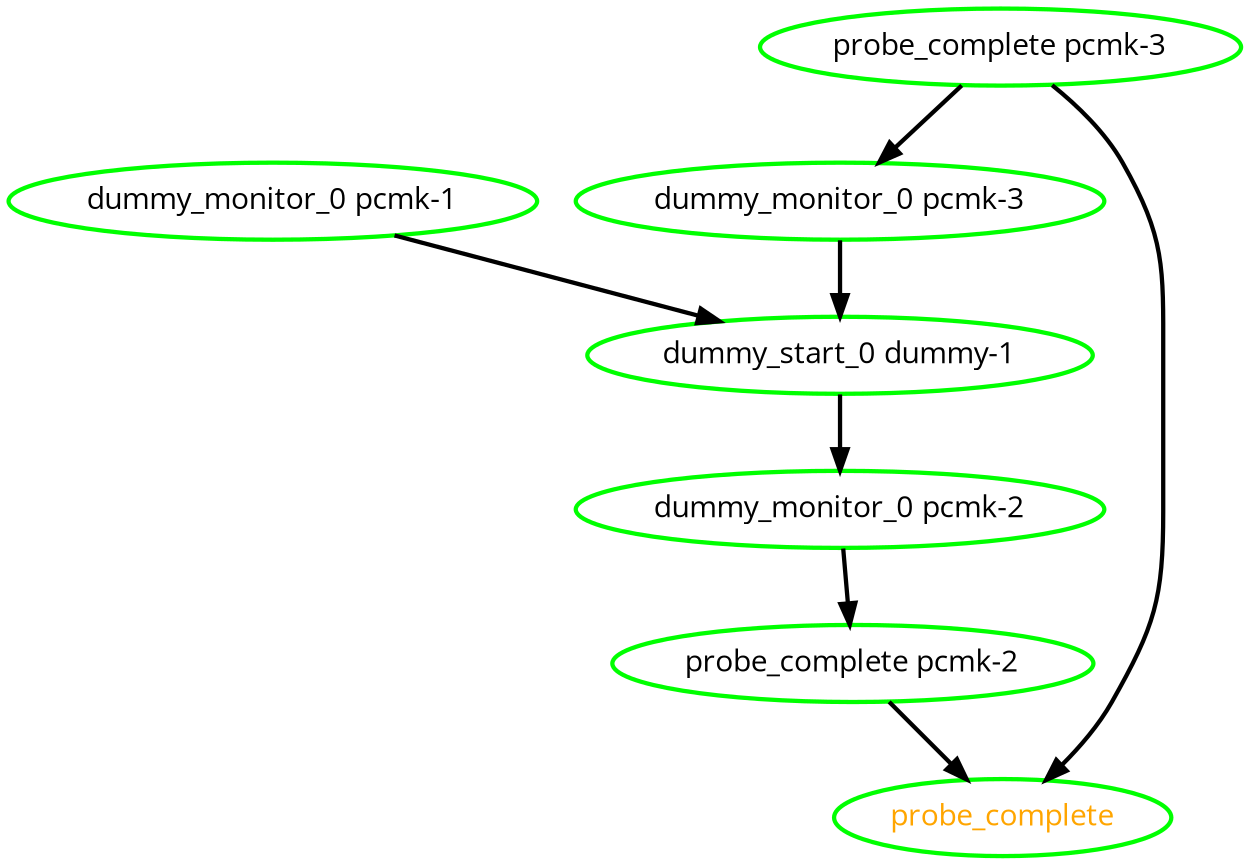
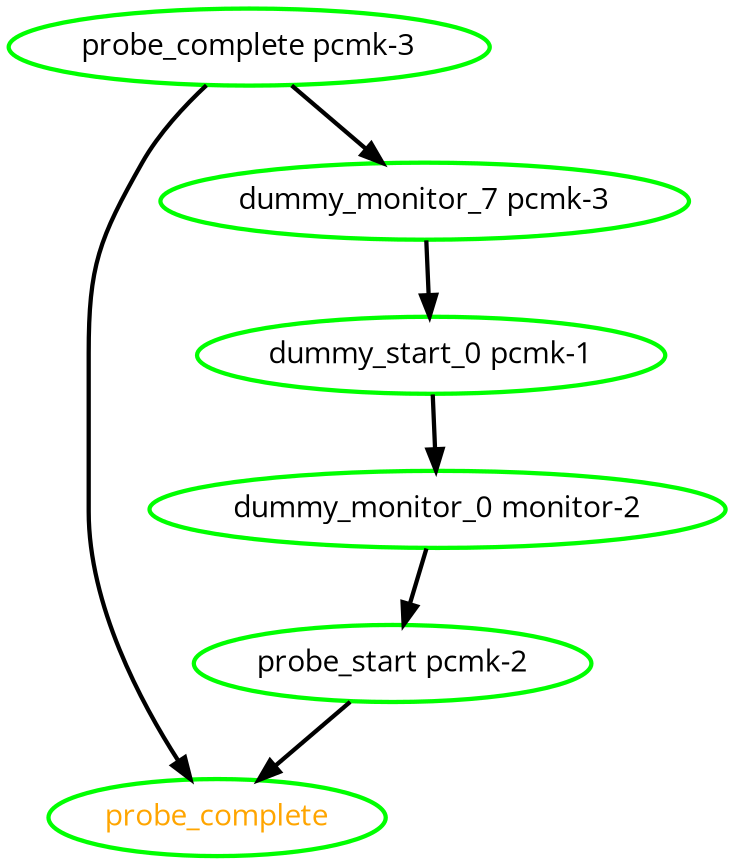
node "dummy_monitor_0 pcmk-1": removed
node "dummy_monitor_0 pcmk-3": label "dummy_monitor_0 pcmk-3" -> "dummy_monitor_7 pcmk-3"
node "dummy_start_0 dummy-1": label "dummy_start_0 dummy-1" -> "dummy_start_0 pcmk-1"
node "dummy_monitor_0 pcmk-2": label "dummy_monitor_0 pcmk-2" -> "dummy_monitor_0 monitor-2"
node "probe_complete pcmk-2": label "probe_complete pcmk-2" -> "probe_start pcmk-2"
